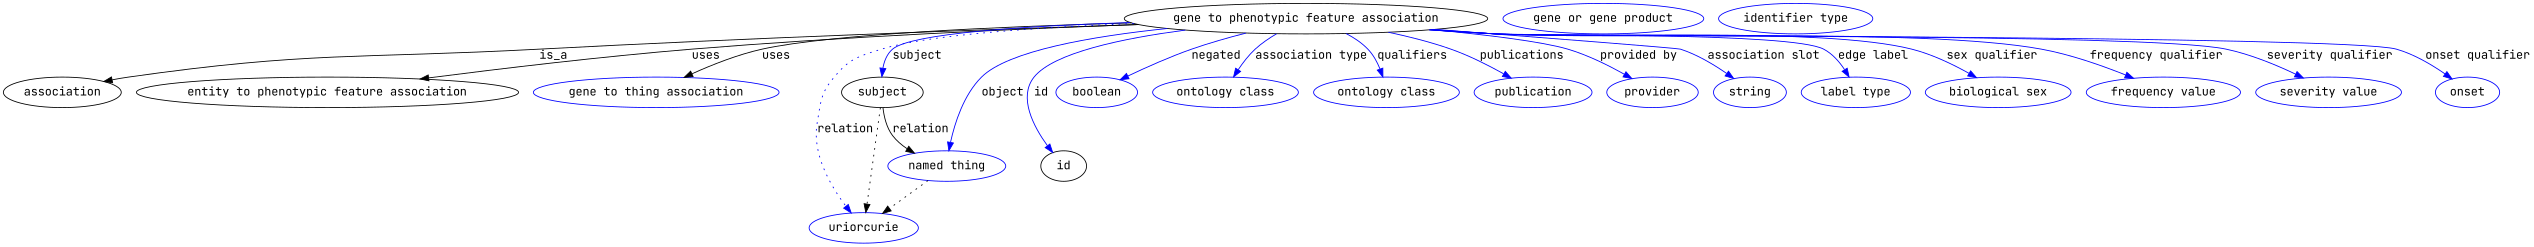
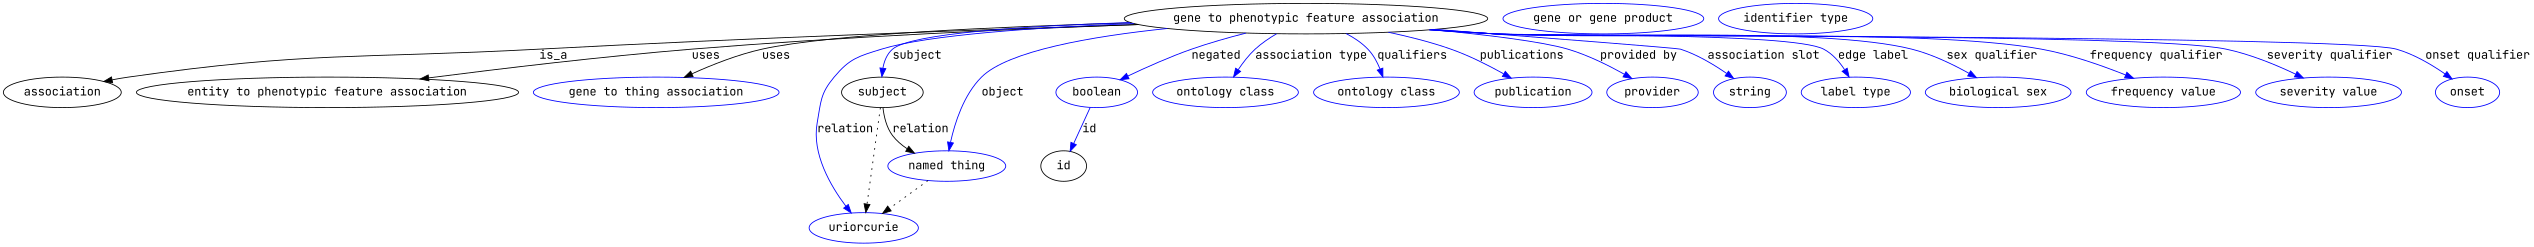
edge "gene to phenotypic feature association" -> "uriorcurie": style dotted -> solid
edge "gene to phenotypic feature association" -> "id": now "boolean" -> "id"
